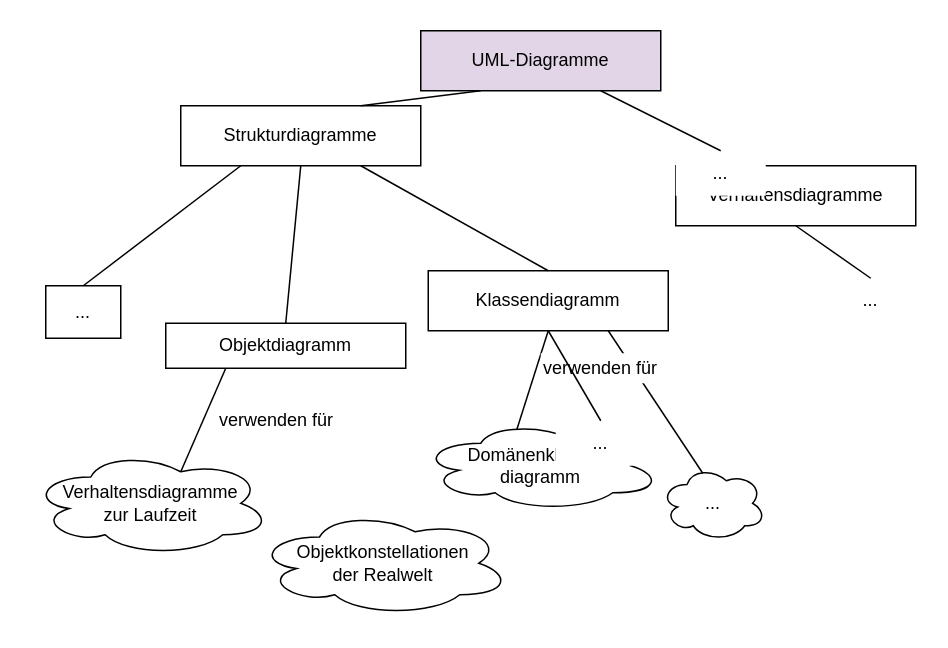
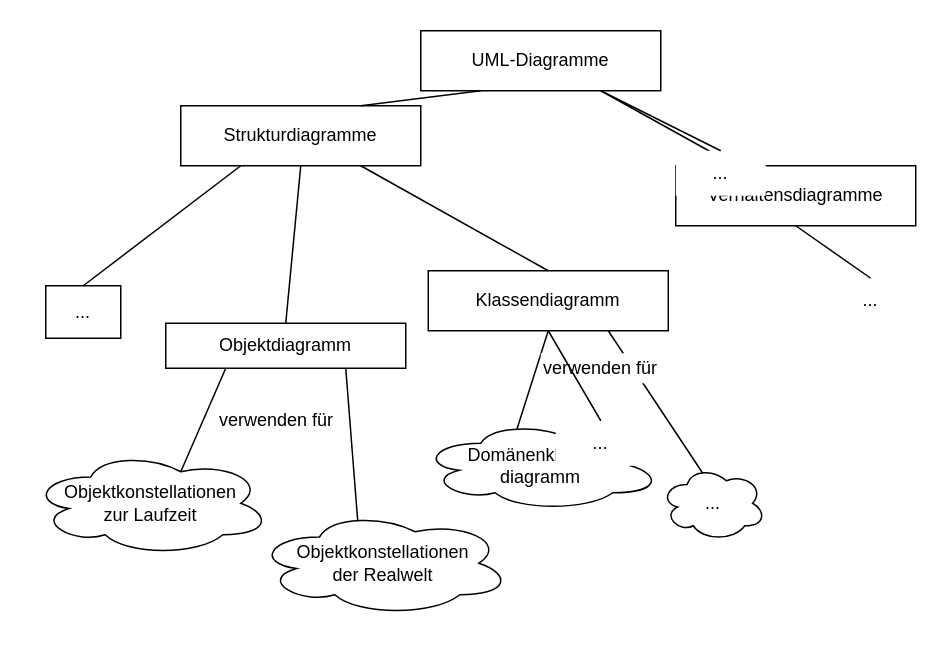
node "UML-Diagramme": fillcolor #e1d5e7 -> #ffffff
edge "UML-Diagramme" -- "Verhaltensdiagramme": added
edge "Objektdiagramm" -- "Objektkonstellationen der Realwelt": added
node "Verhaltensdiagramme zur Laufzeit": label "Verhaltensdiagramme zur Laufzeit" -> "Objektkonstellationen zur Laufzeit"
